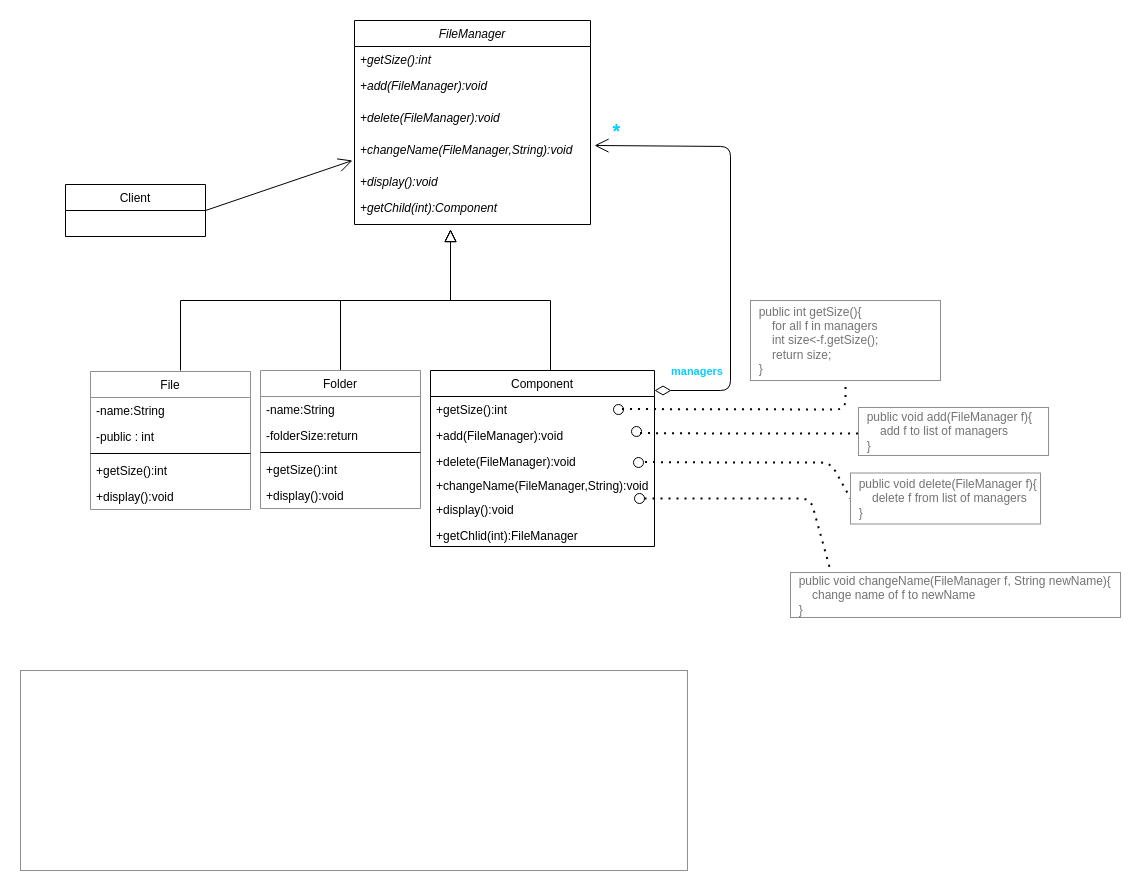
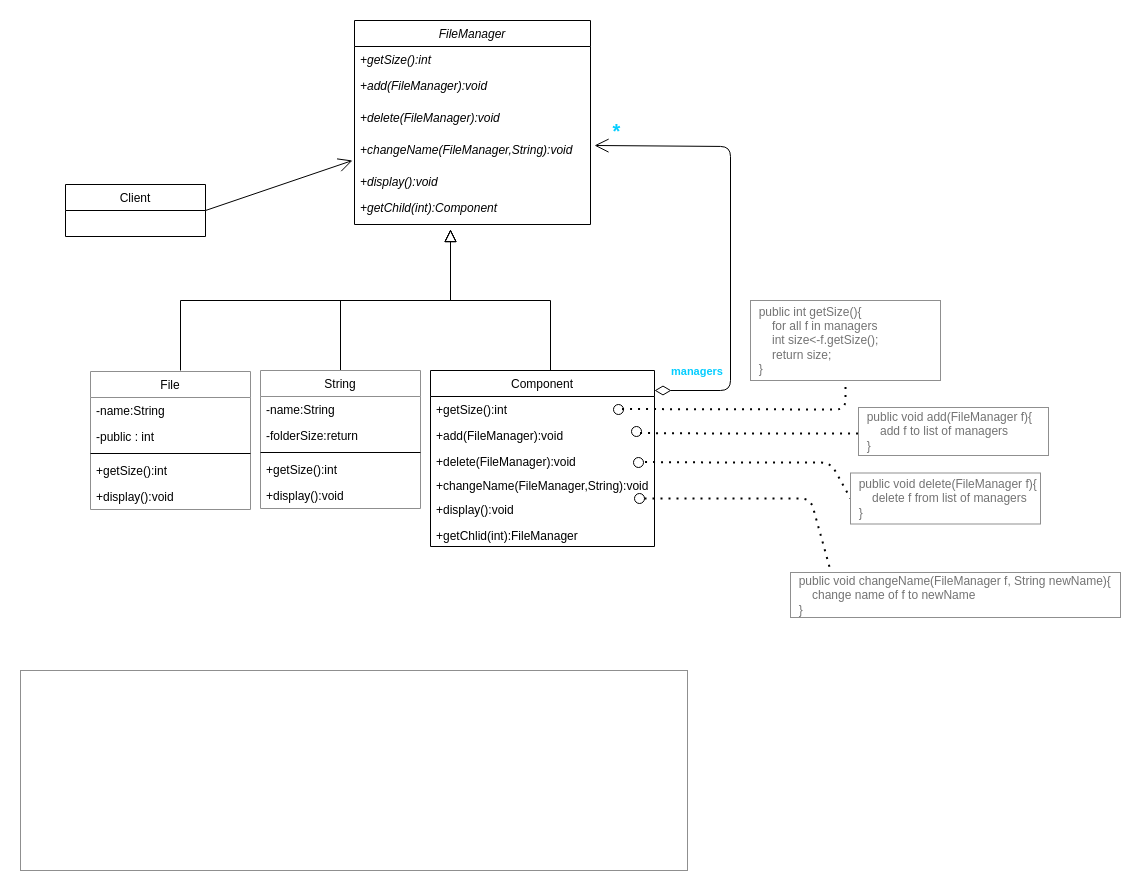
node "Folder": label "Folder" -> "String"
